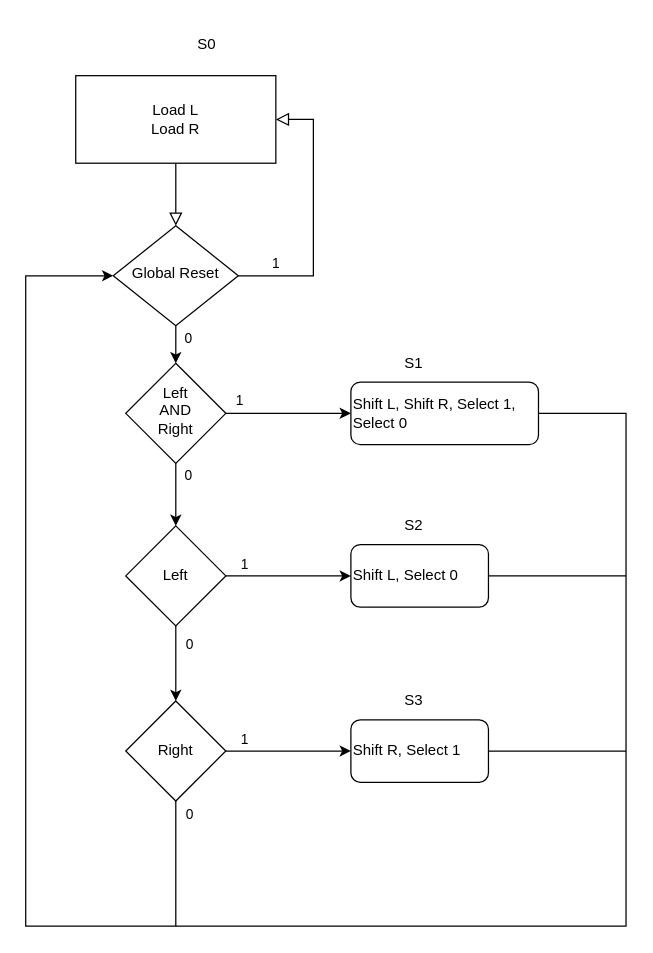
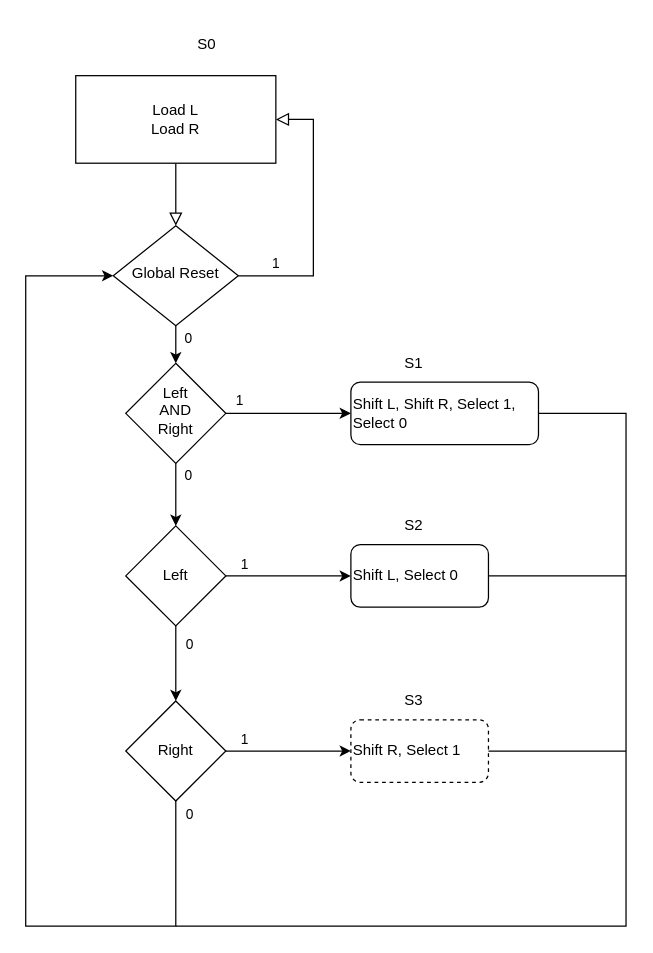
node "Shift R, Select 1": style solid -> dashed
